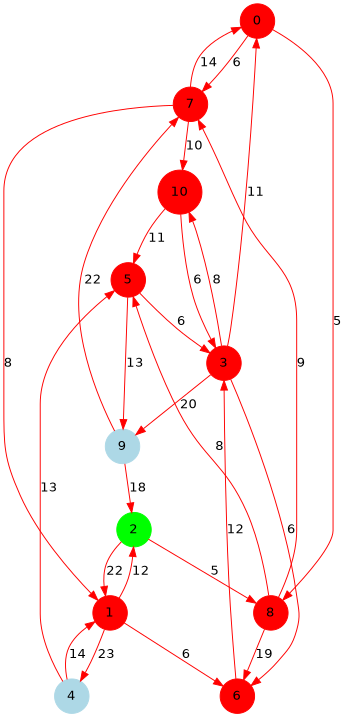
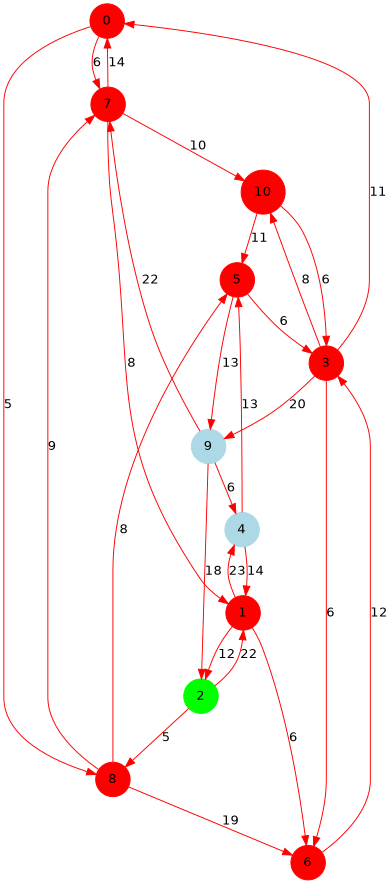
edge "9" -> "4": added, label "6"
